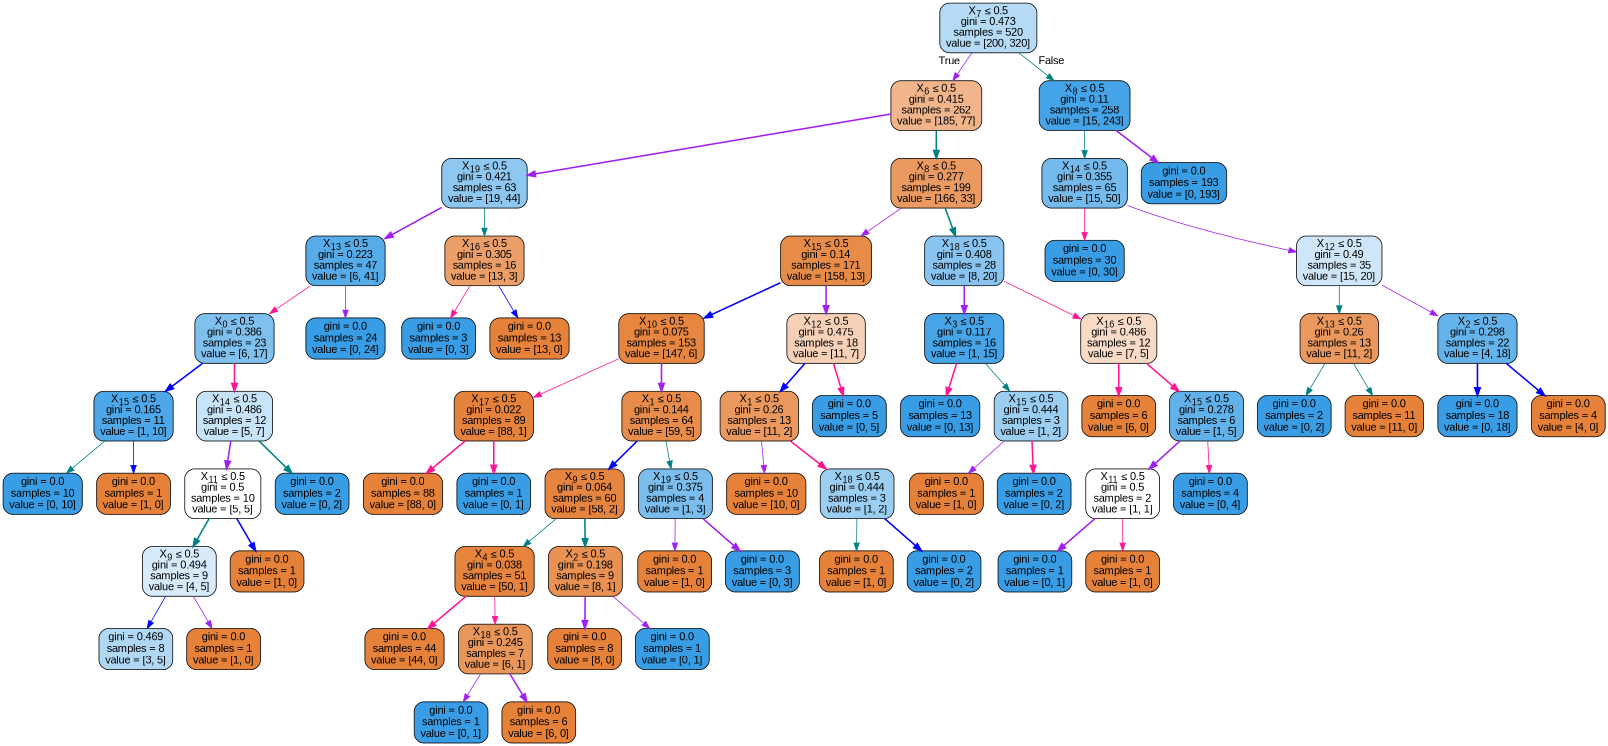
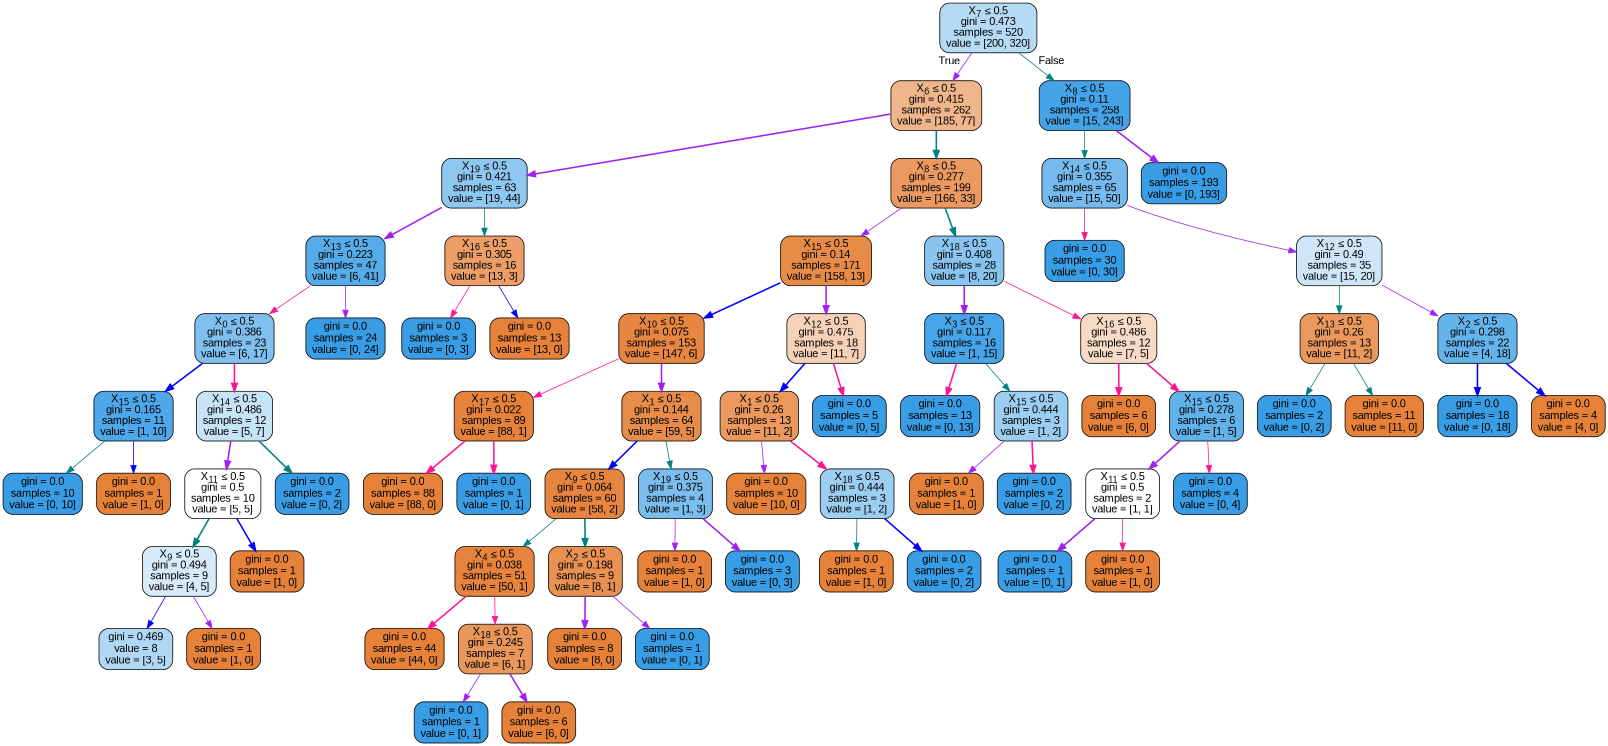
node "gini = 0.469": text "samples = 8" -> "value = 8"
